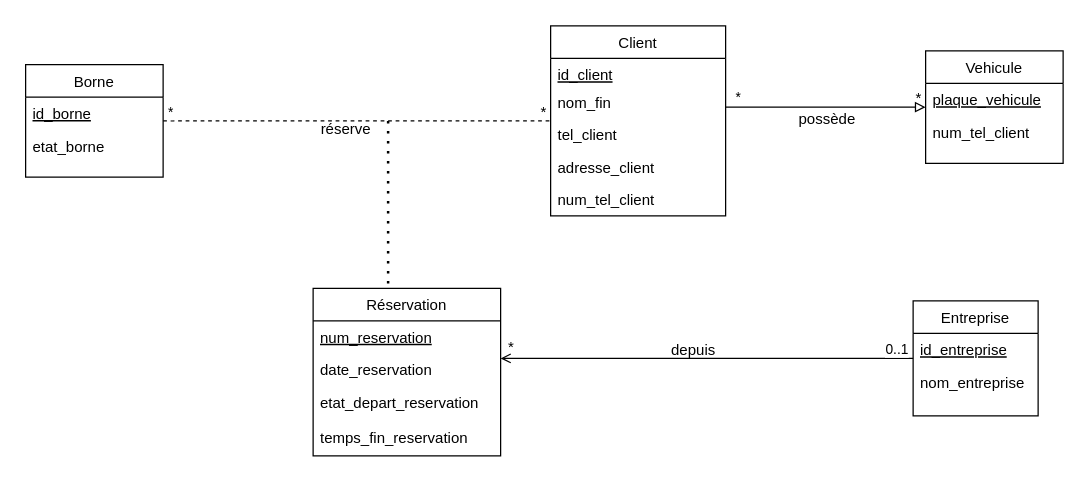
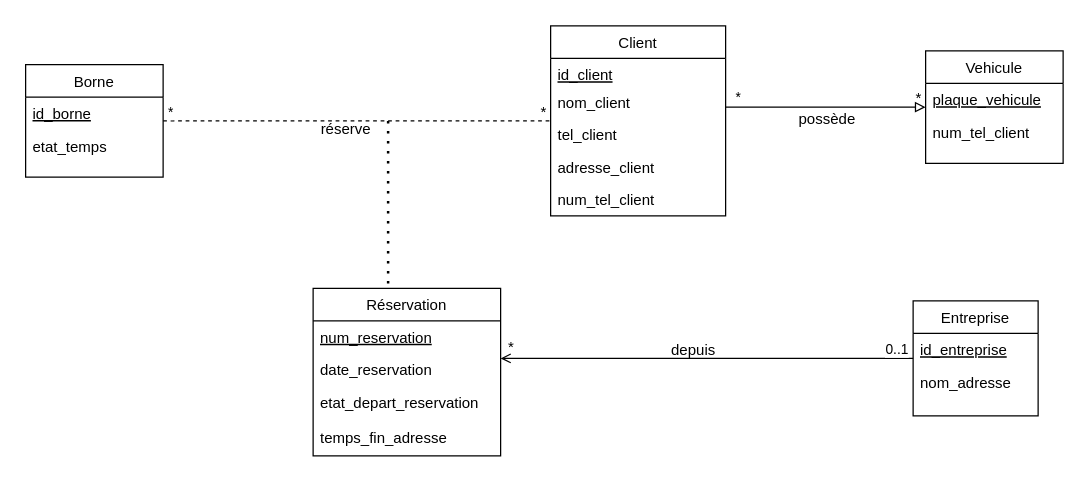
node "nom_fin": label "nom_fin" -> "nom_client"
node "etat_borne": label "etat_borne" -> "etat_temps"
node "nom_entreprise": label "nom_entreprise" -> "nom_adresse"
node "temps_fin_reservation": label "temps_fin_reservation" -> "temps_fin_adresse"
